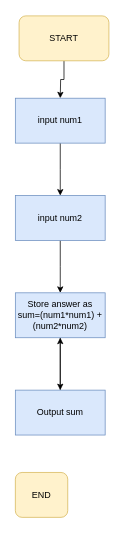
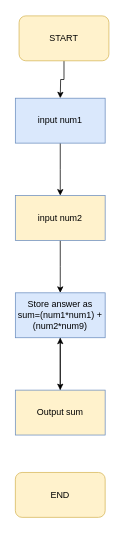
node "input num2": fillcolor #dae8fc -> #fff2cc
node "Store answer as sum=(num1*num1) +(num2*num2)": label "Store answer as sum=(num1*num1) +(num2*num2)" -> "Store answer as sum=(num1*num1) +(num2*num9)"
node "Output sum": fillcolor #dae8fc -> #fff2cc
node "END": size 53x45 -> 90x45
